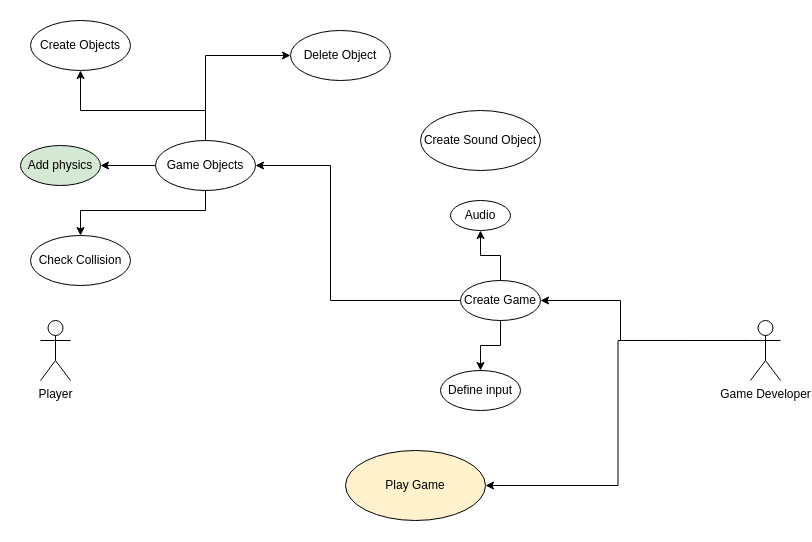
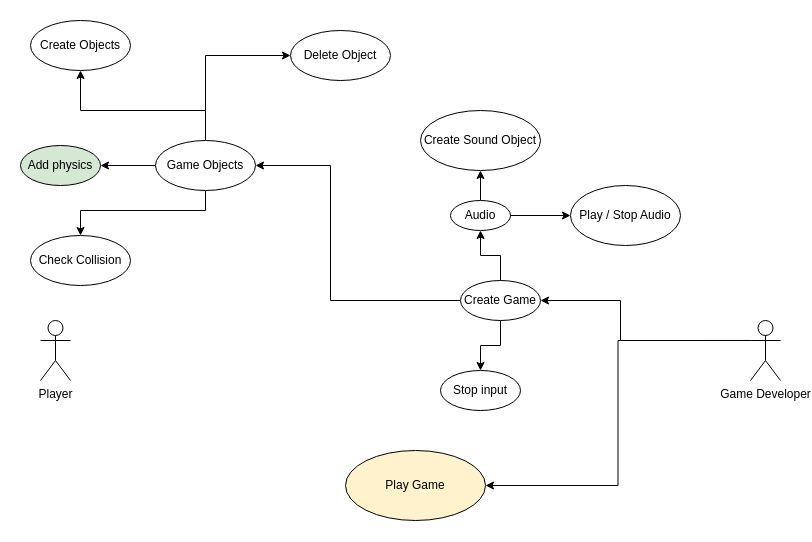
edge "Audio" -> "Create Sound Object": added
edge "Audio" -> "Play / Stop Audio": added
node "Play / Stop Audio": added
node "Define input": label "Define input" -> "Stop input"
